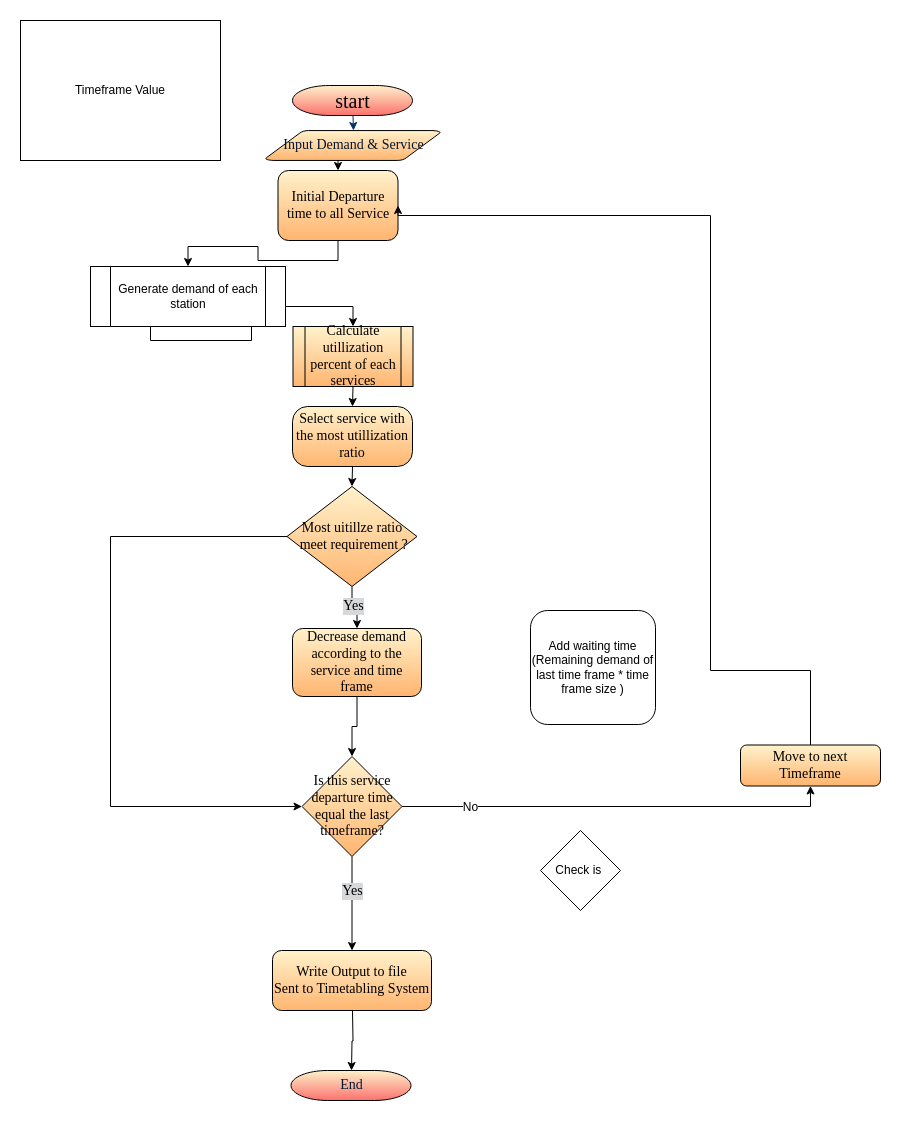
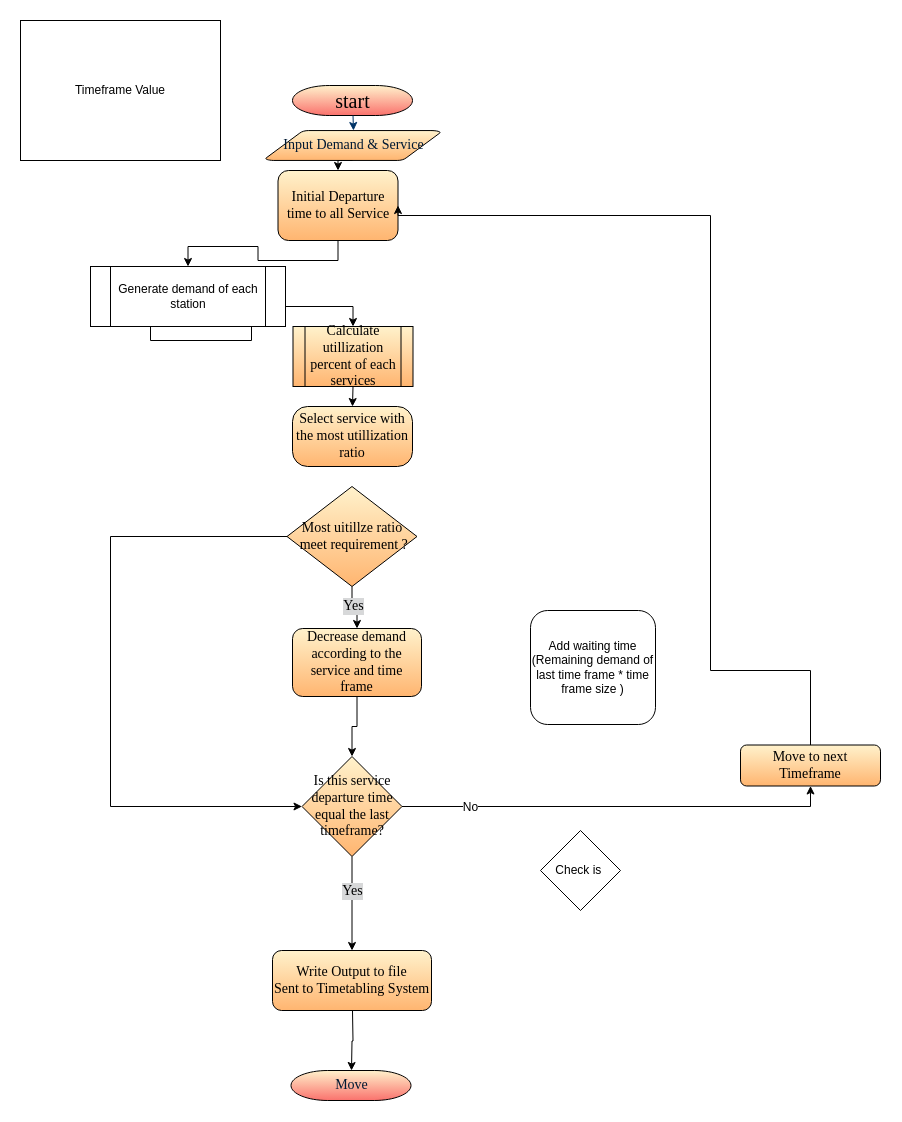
edge "Select service with the most utillization ratio" -> "Most uitillze ratio meet requirement ?": removed
node "End": label "End" -> "Move"
